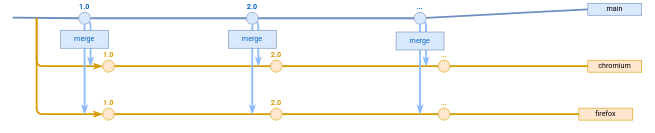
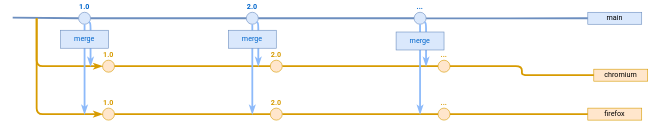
node "main": moved (615, 9) -> (615, 18)
node "chromium": moved (615, 66) -> (621, 75)
node "firefox": moved (606, 114) -> (615, 114)
